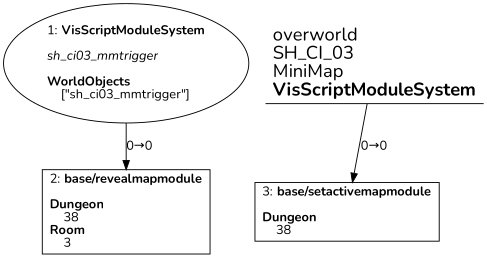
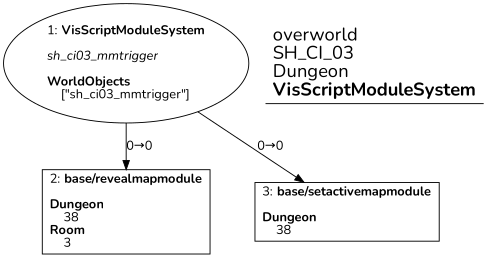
node "overworld": text "MiniMap" -> "Dungeon"
edge "overworld" -> "3:": now "1:" -> "3:"
